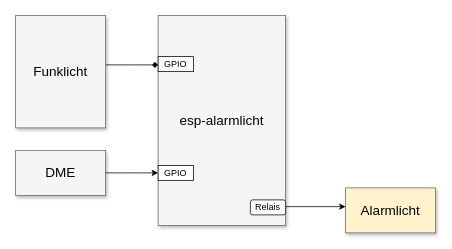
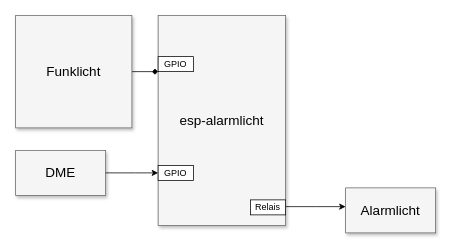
node "Funklicht": size 90x113 -> 116x113
node "Relais": shape rounded rectangle -> rectangle
node "Alarmlicht": fillcolor #fff2cc -> #f5f5f5
